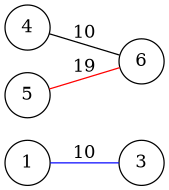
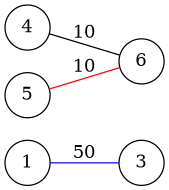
edge "6" -- "5": label "19" -> "10"
edge "1" -- "3": label "10" -> "50"
